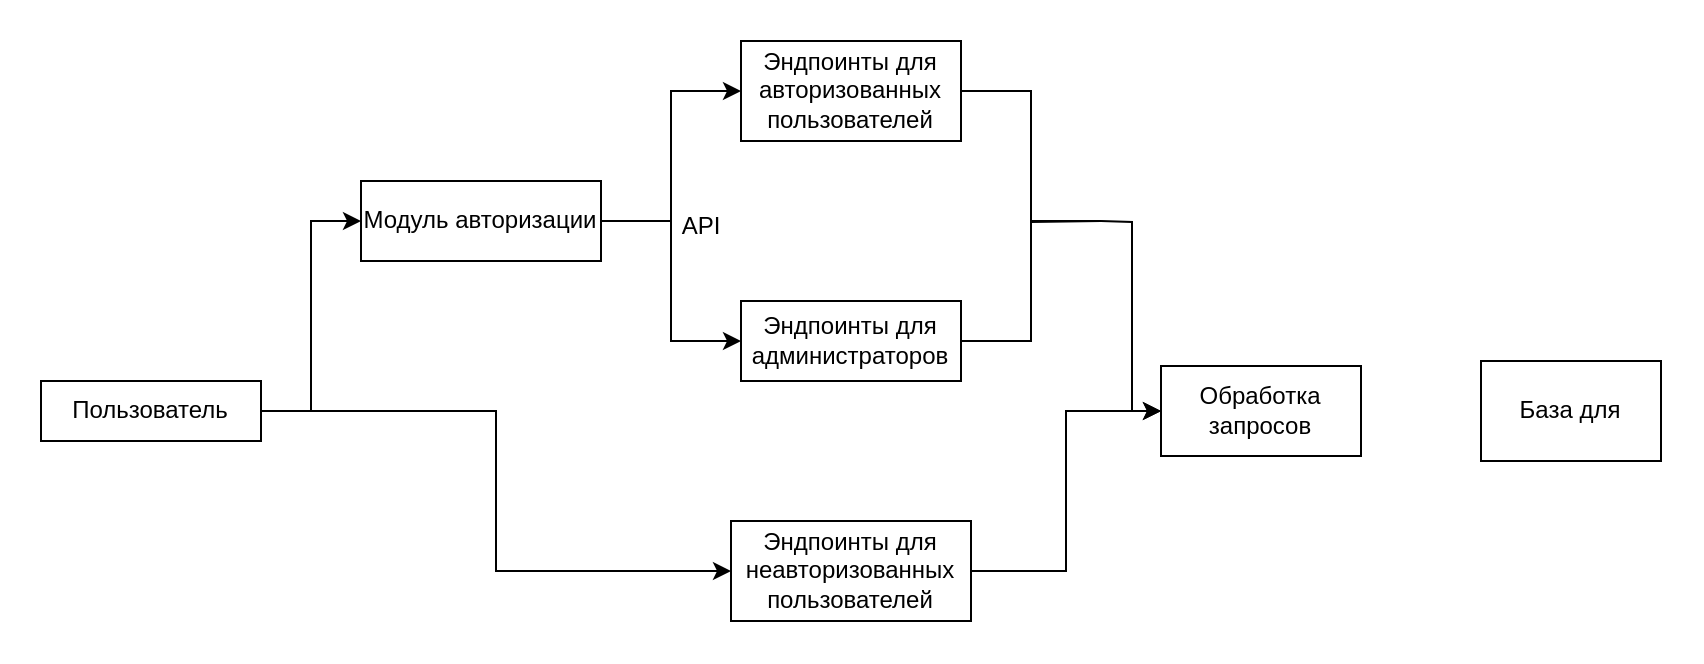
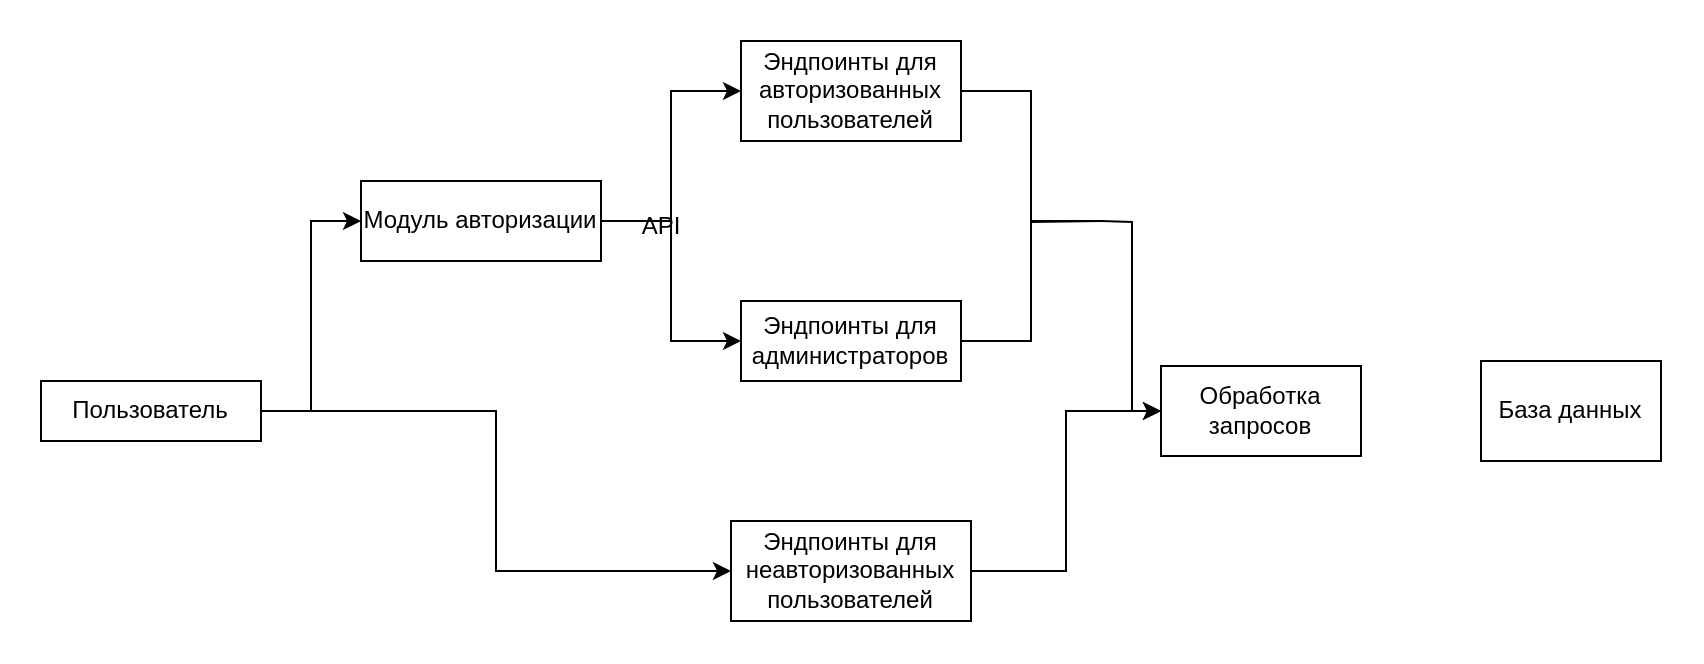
node "API": moved (701, 227) -> (661, 227)
node "База для": label "База для" -> "База данных"
